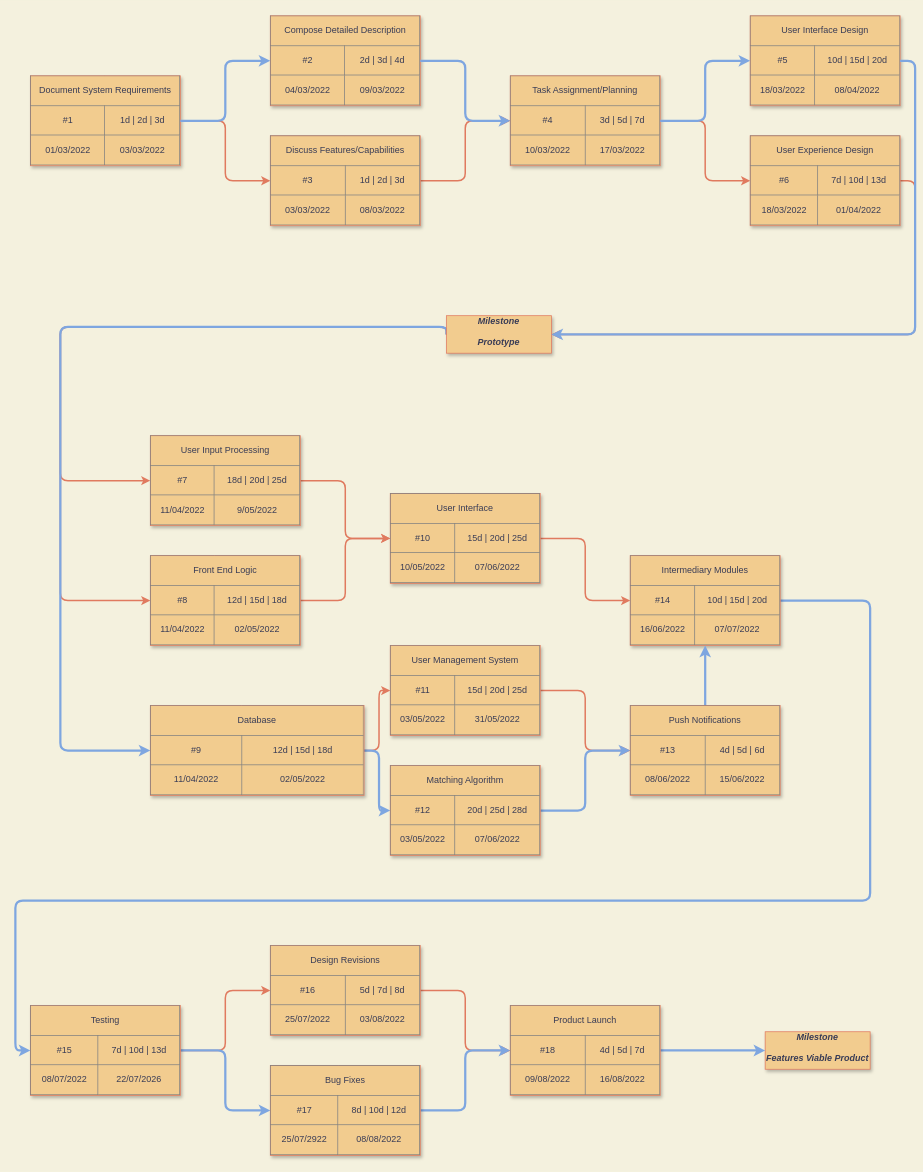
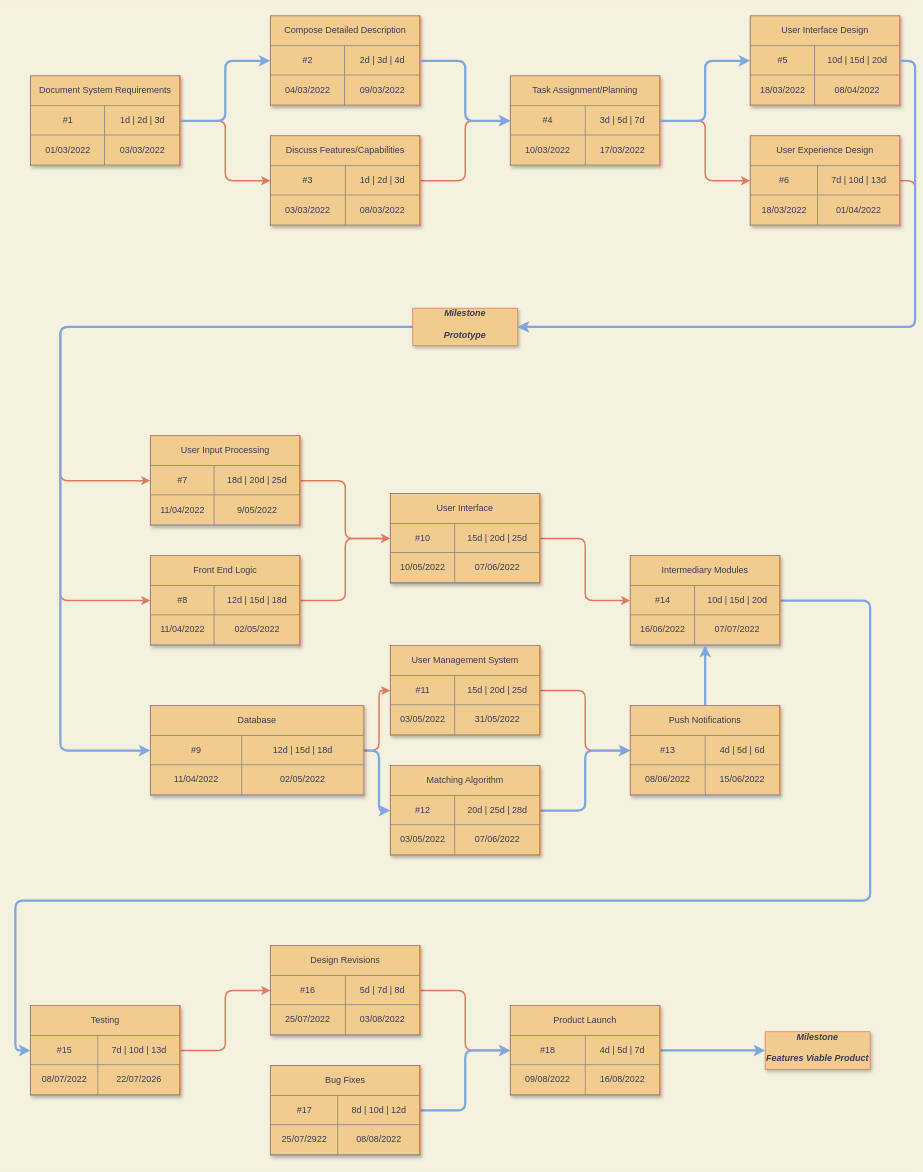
node "Milestone Prototype": moved (499, 334) -> (465, 327)
edge "Testing #15 7d | 10d | 13d 08/07/2022 22/07/2026" -> "Bug Fixes #17 8d | 10d | 12d 25/07/2922 08/08/2022": removed
